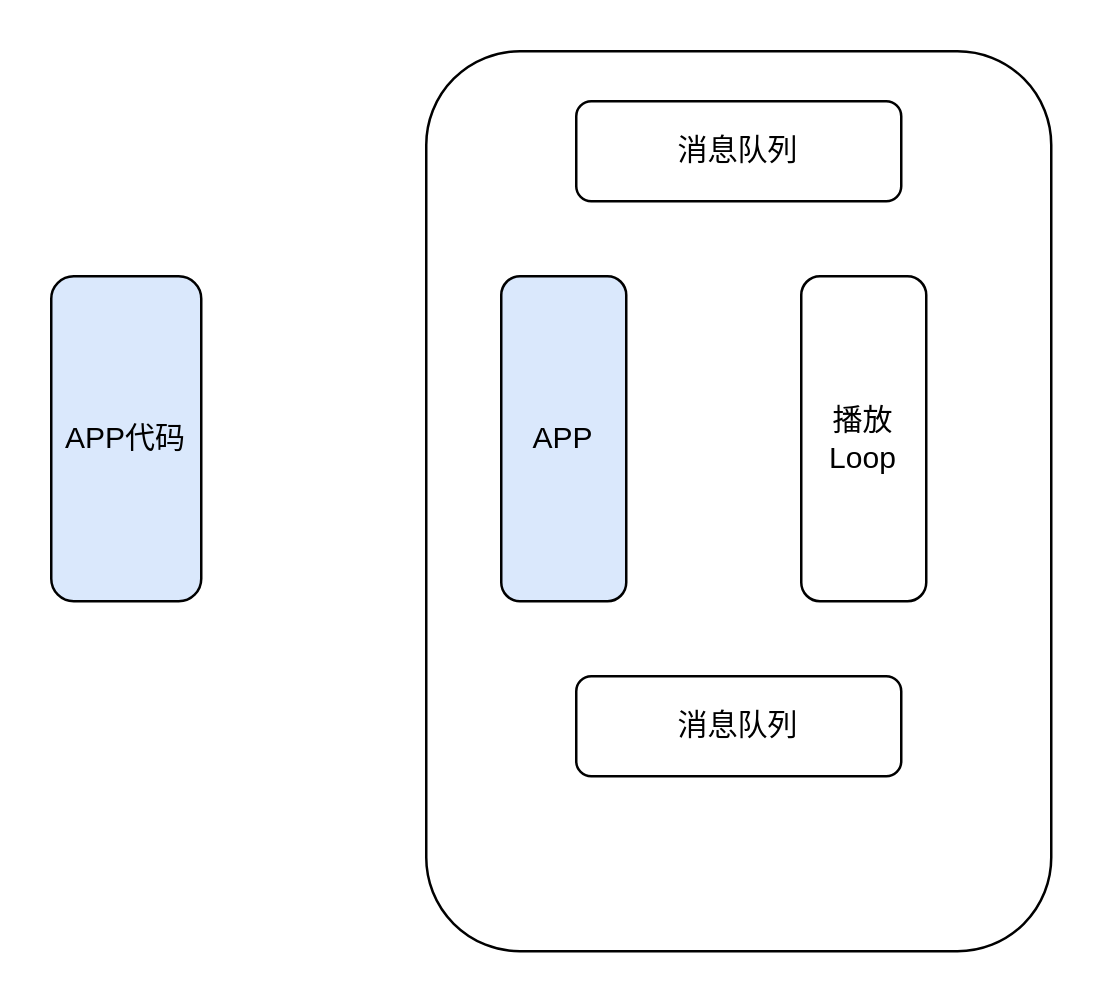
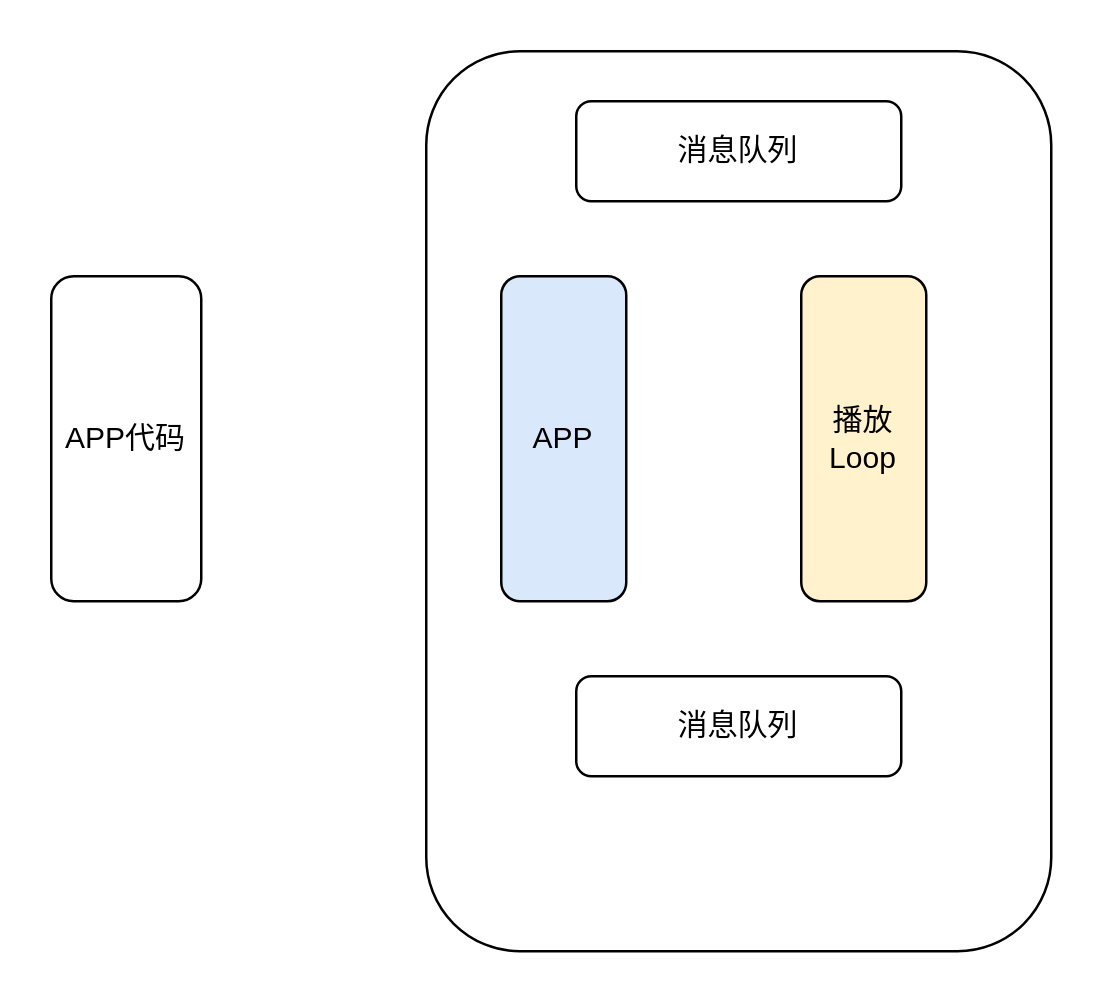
node "APP代码": fillcolor #dae8fc -> #ffffff
node "播放Loop": fillcolor #ffffff -> #fff2cc
